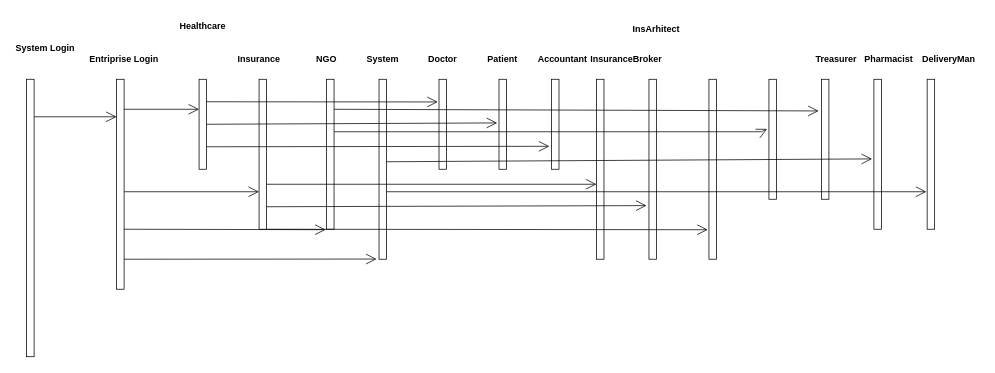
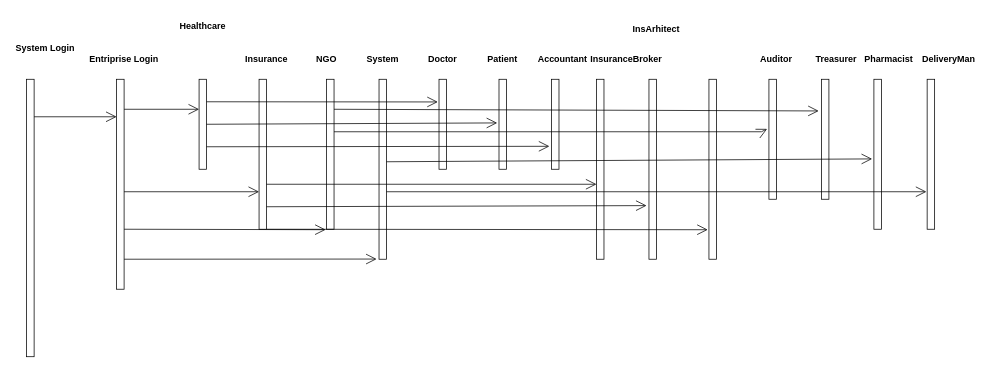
node "Insurance": moved (259, 59) -> (267, 59)
node "Auditor": added
